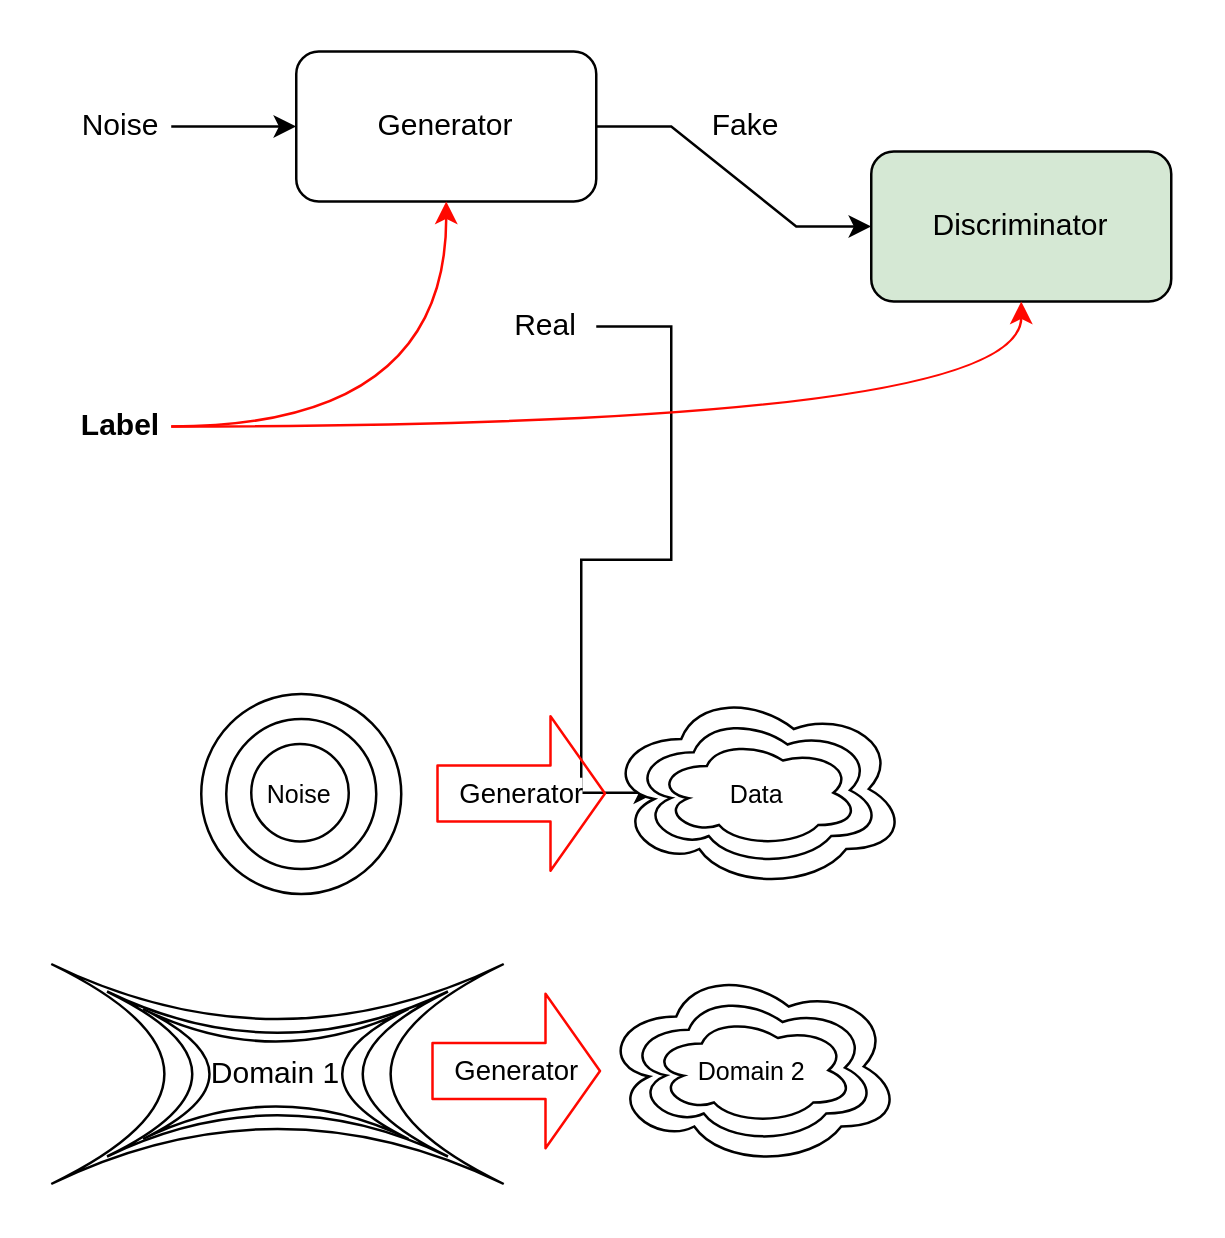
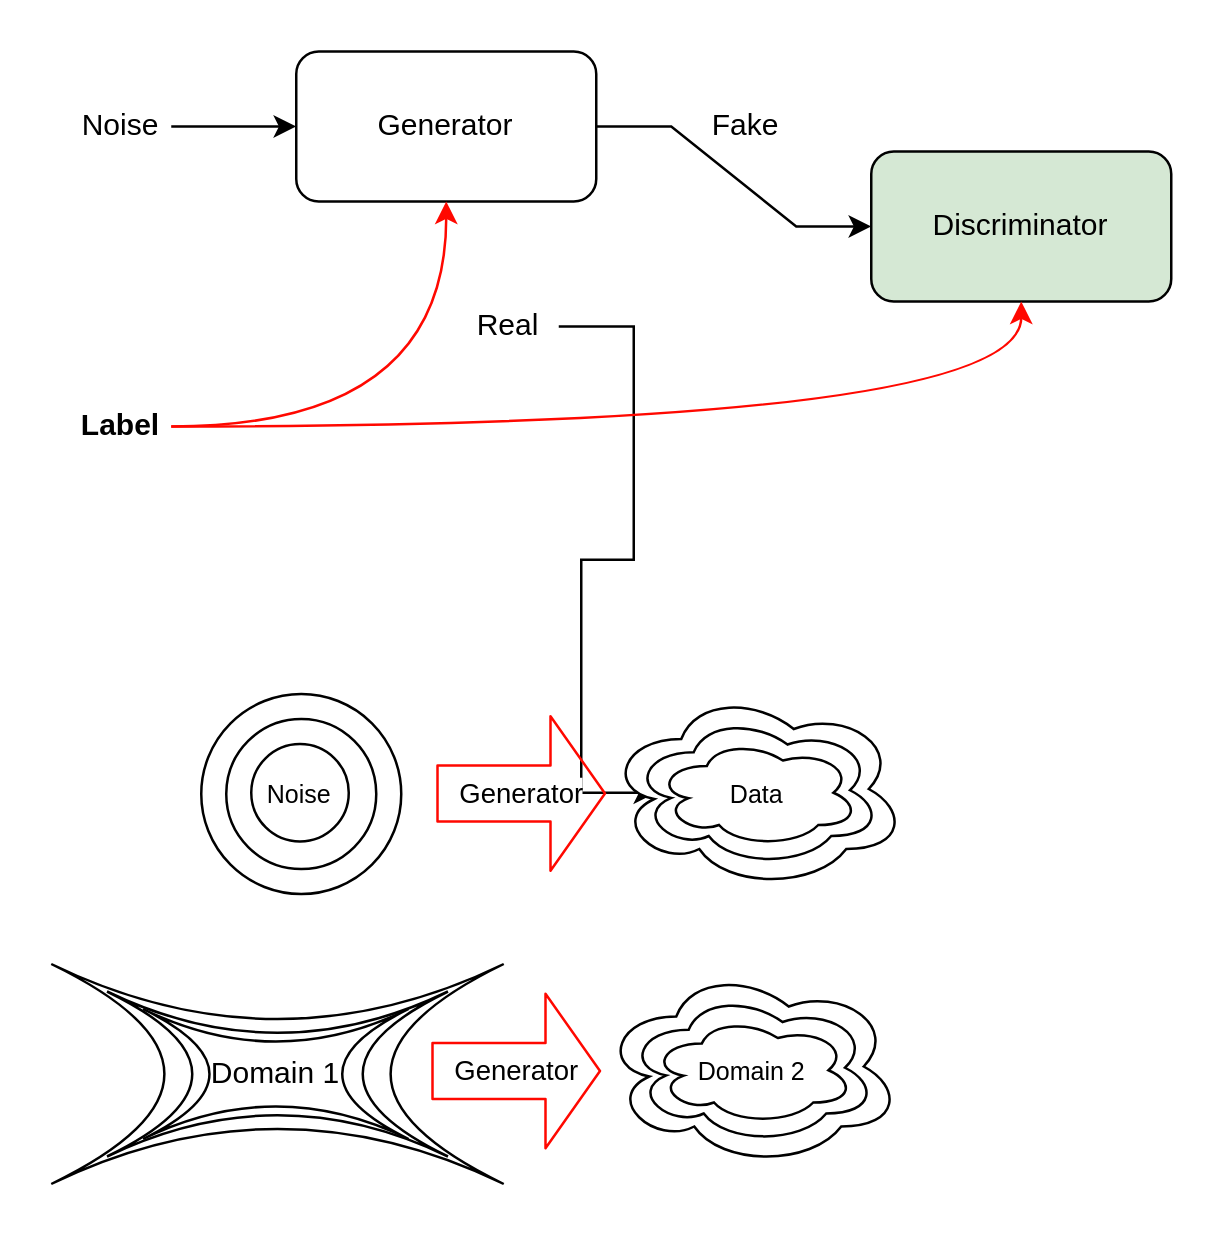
node "Real": moved (546, 326) -> (509, 326)
